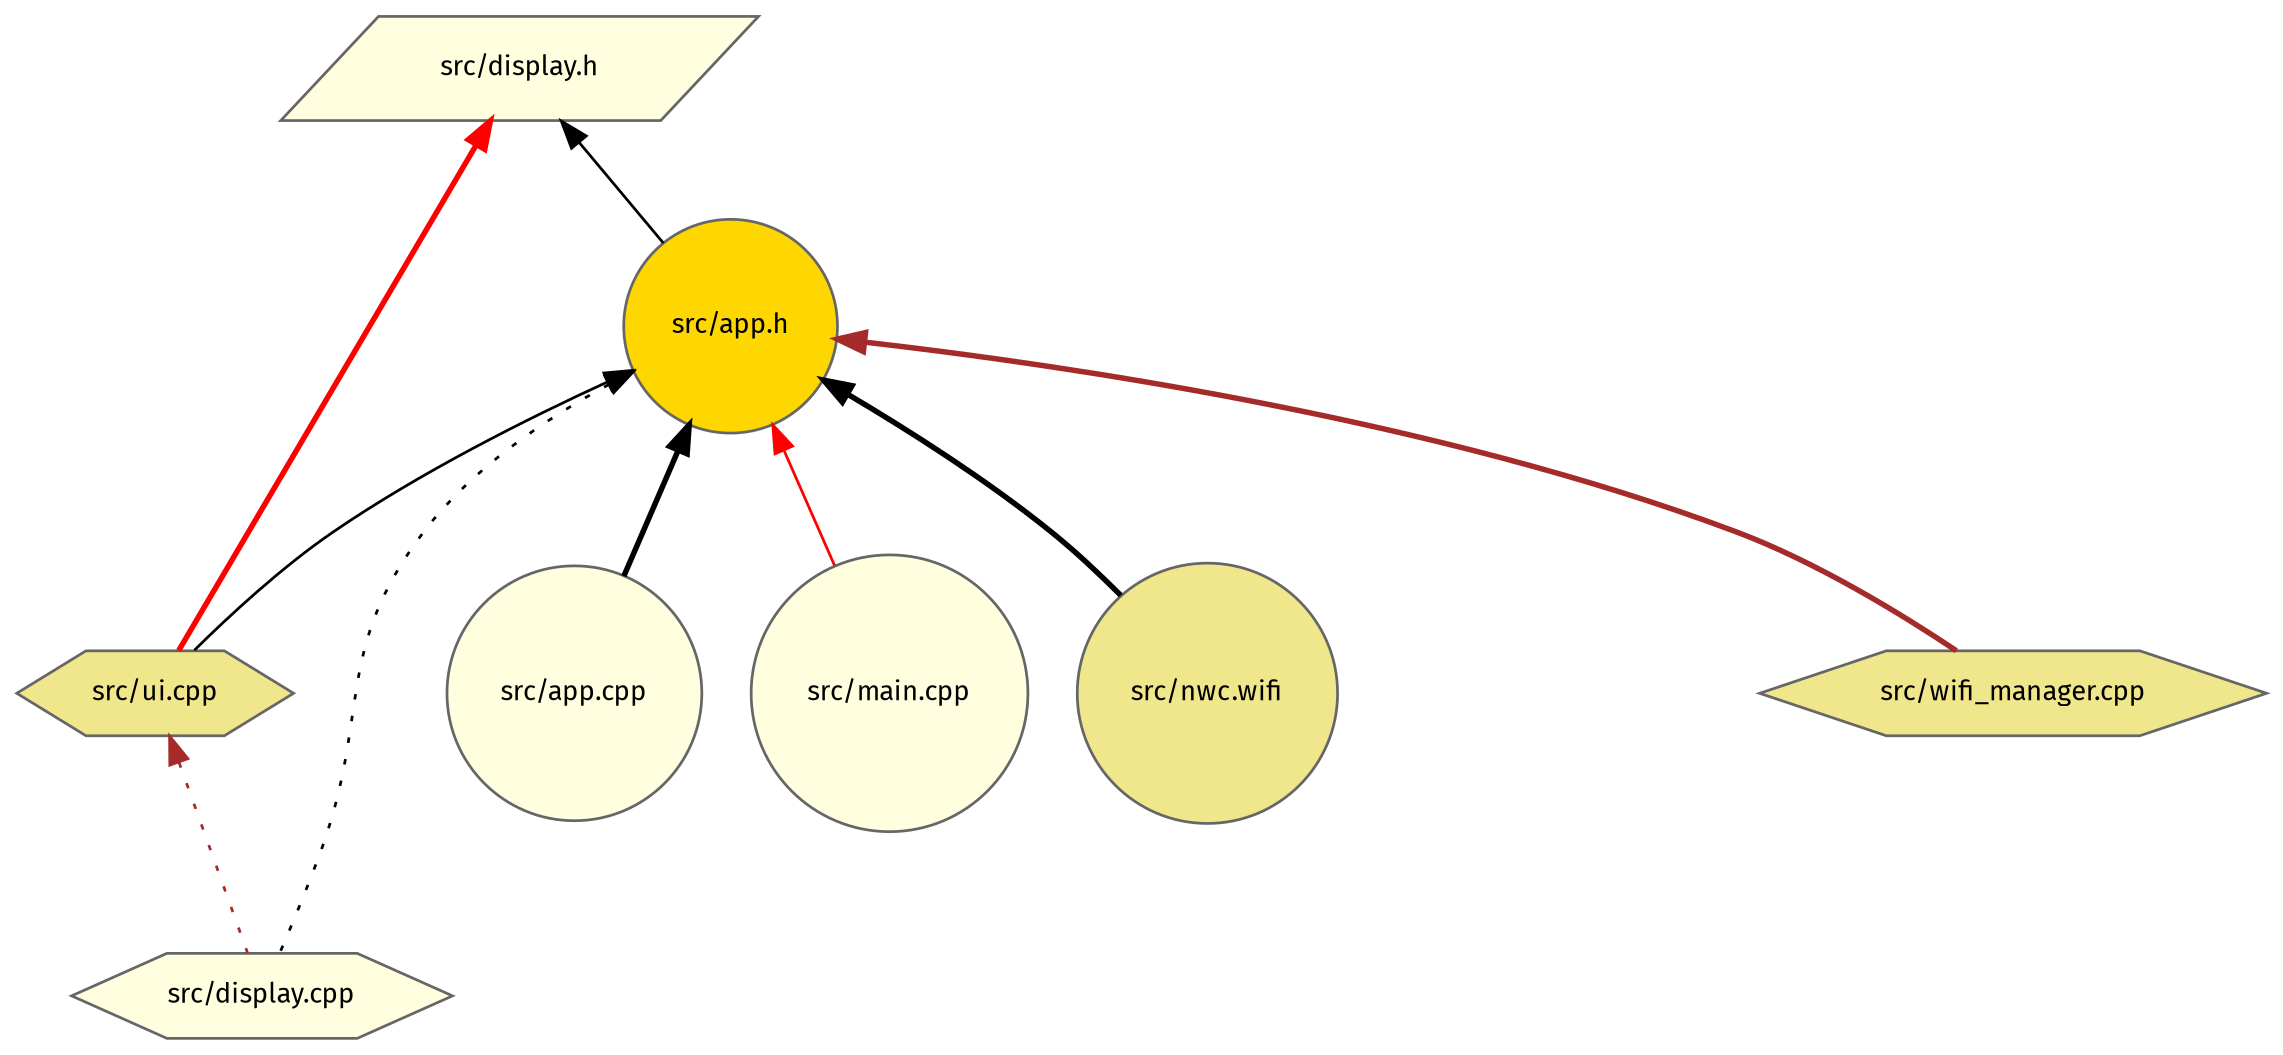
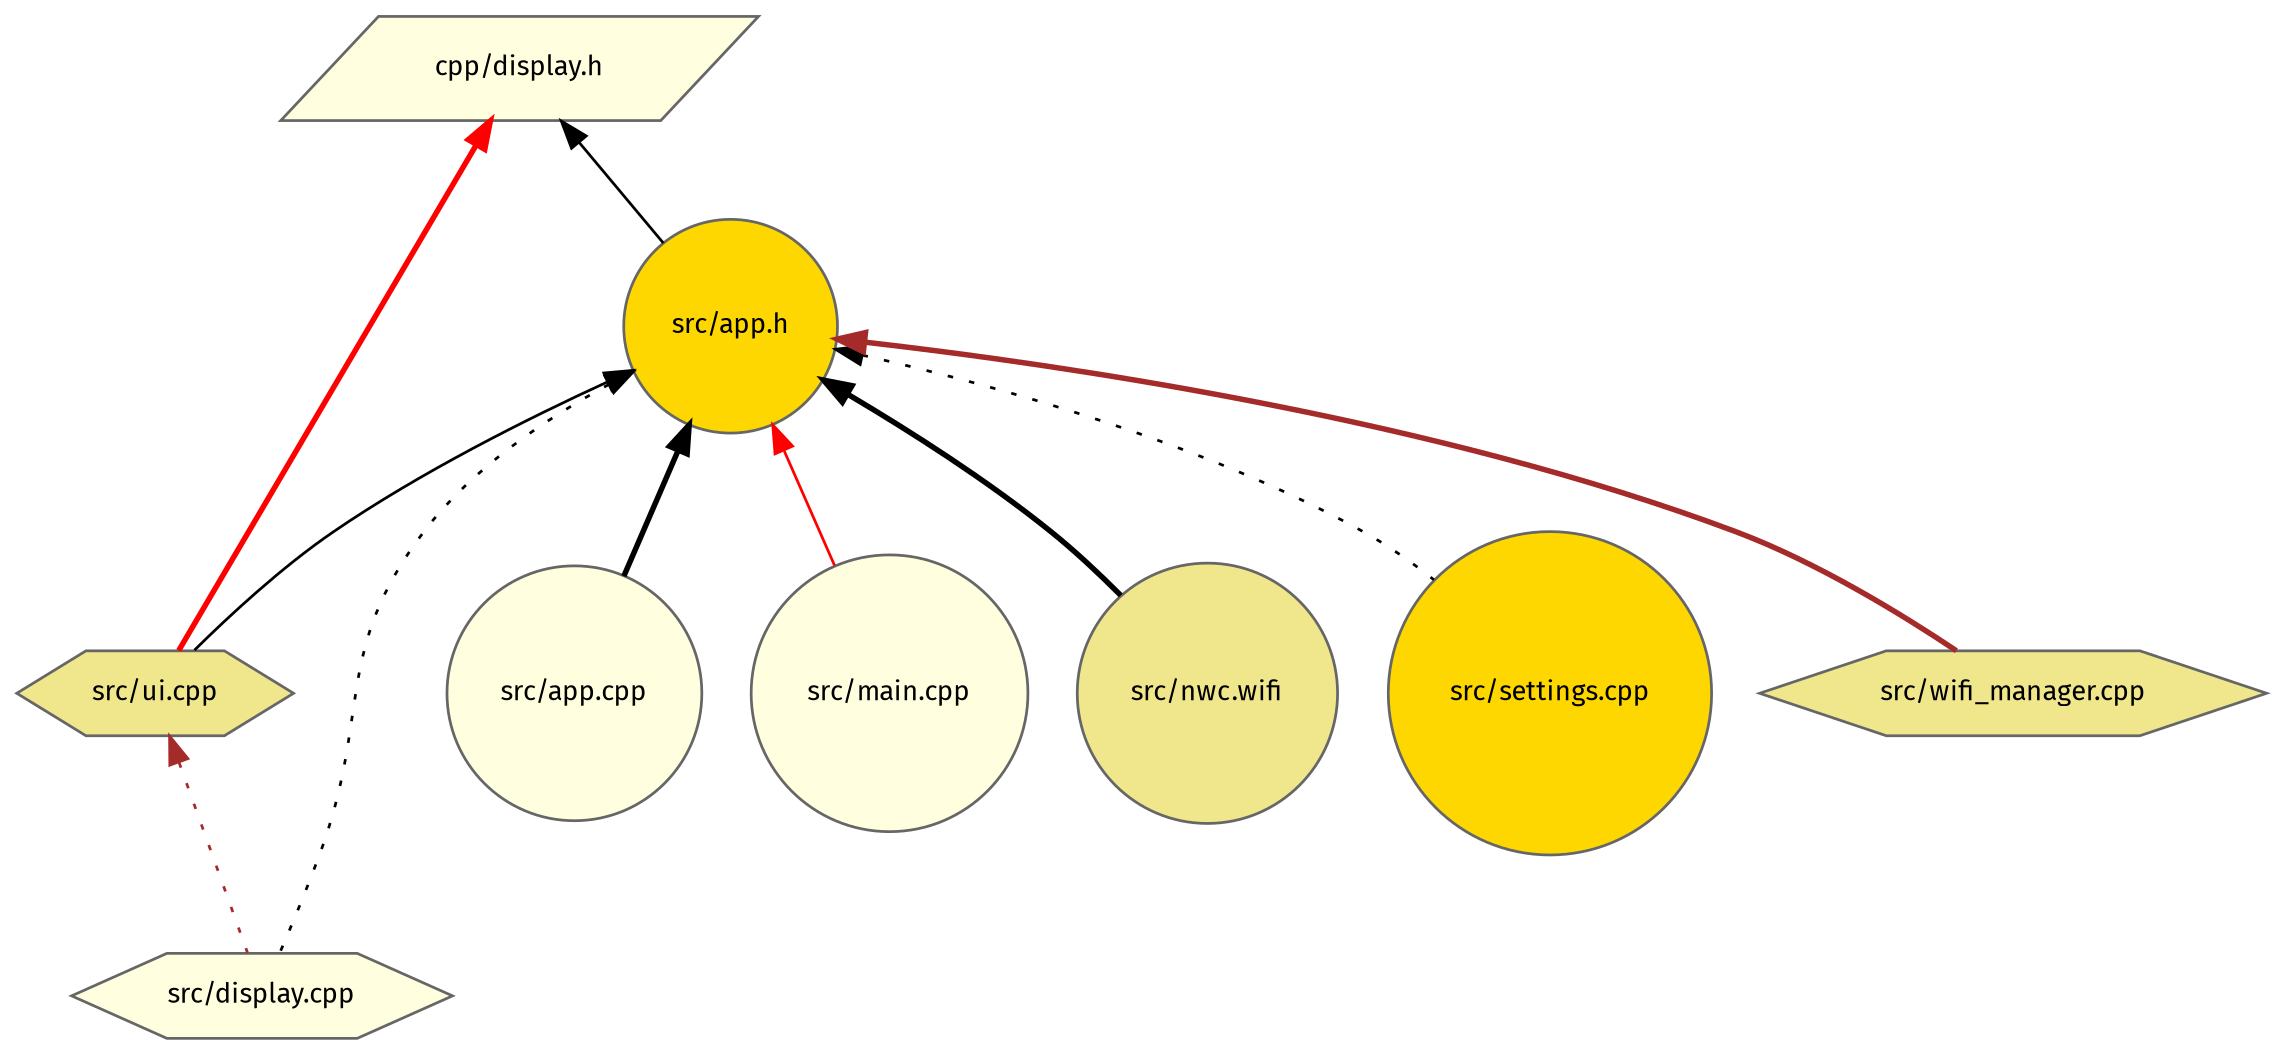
node "src/display.h": label "src/display.h" -> "cpp/display.h"
node "src/settings.cpp": added
